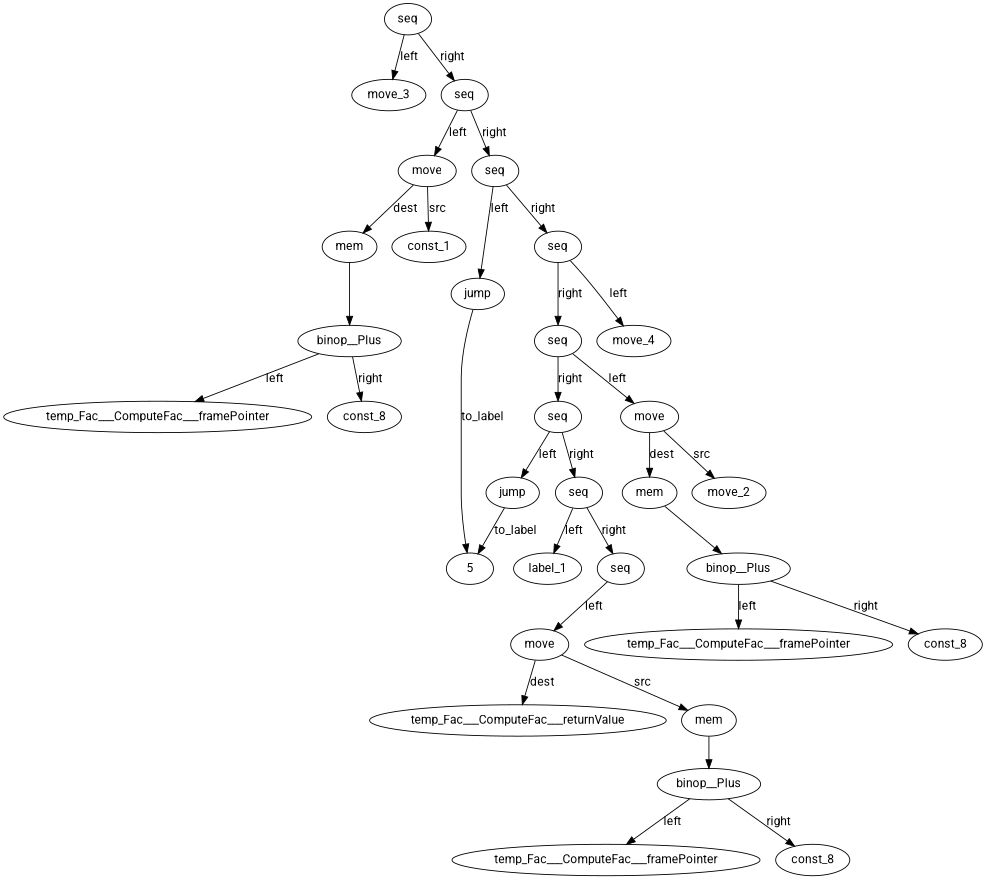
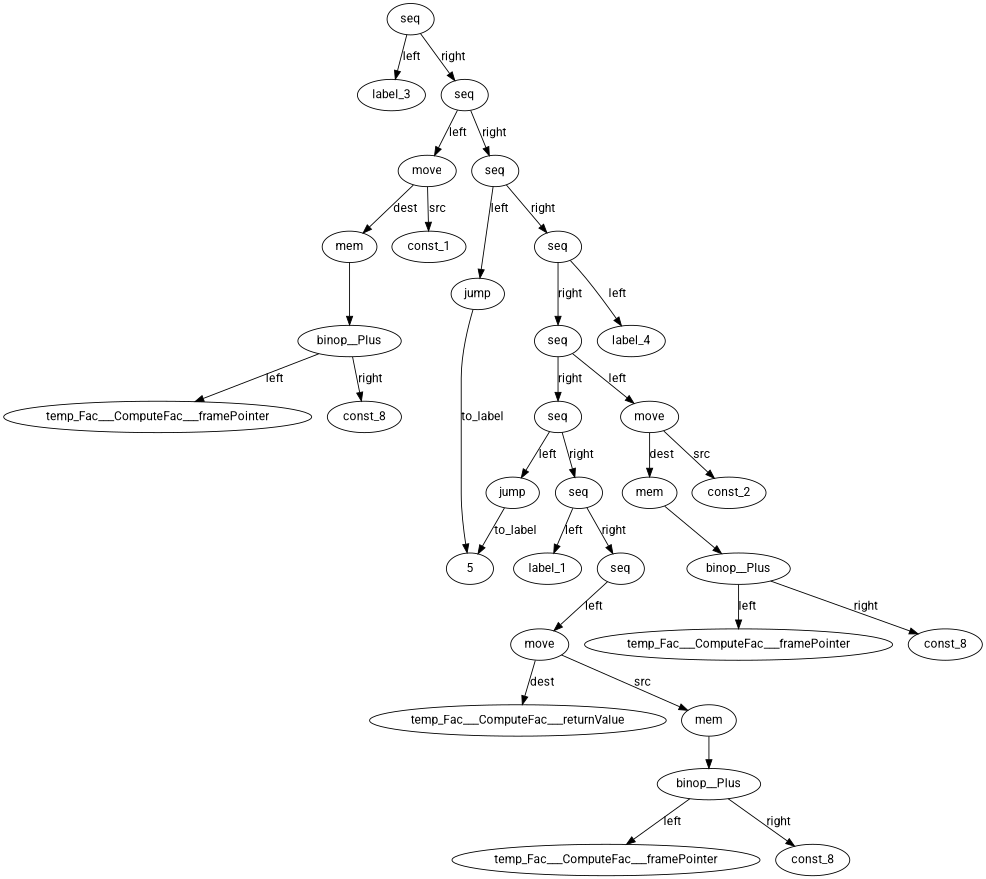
node "move_3": label "move_3" -> "label_3"
node "move_4": label "move_4" -> "label_4"
node "move_2": label "move_2" -> "const_2"
